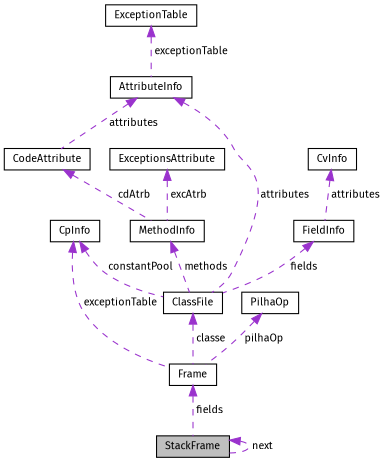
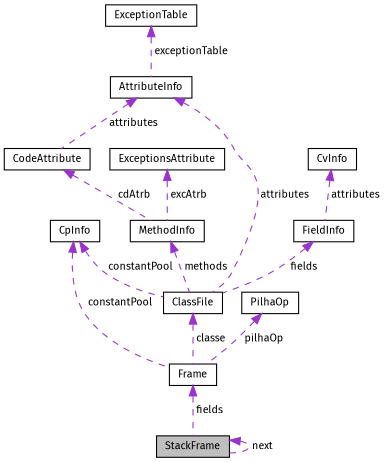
edge "Frame" -> "CpInfo": label " exceptionTable" -> " constantPool"
